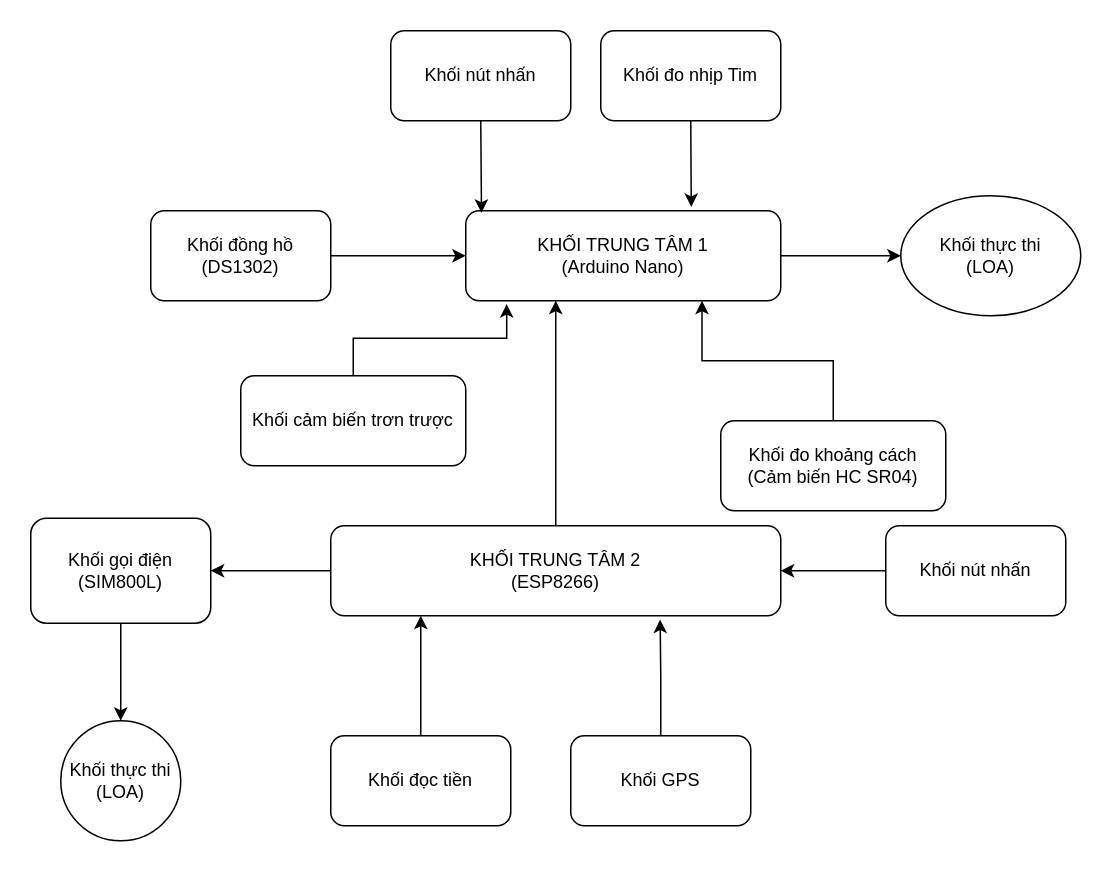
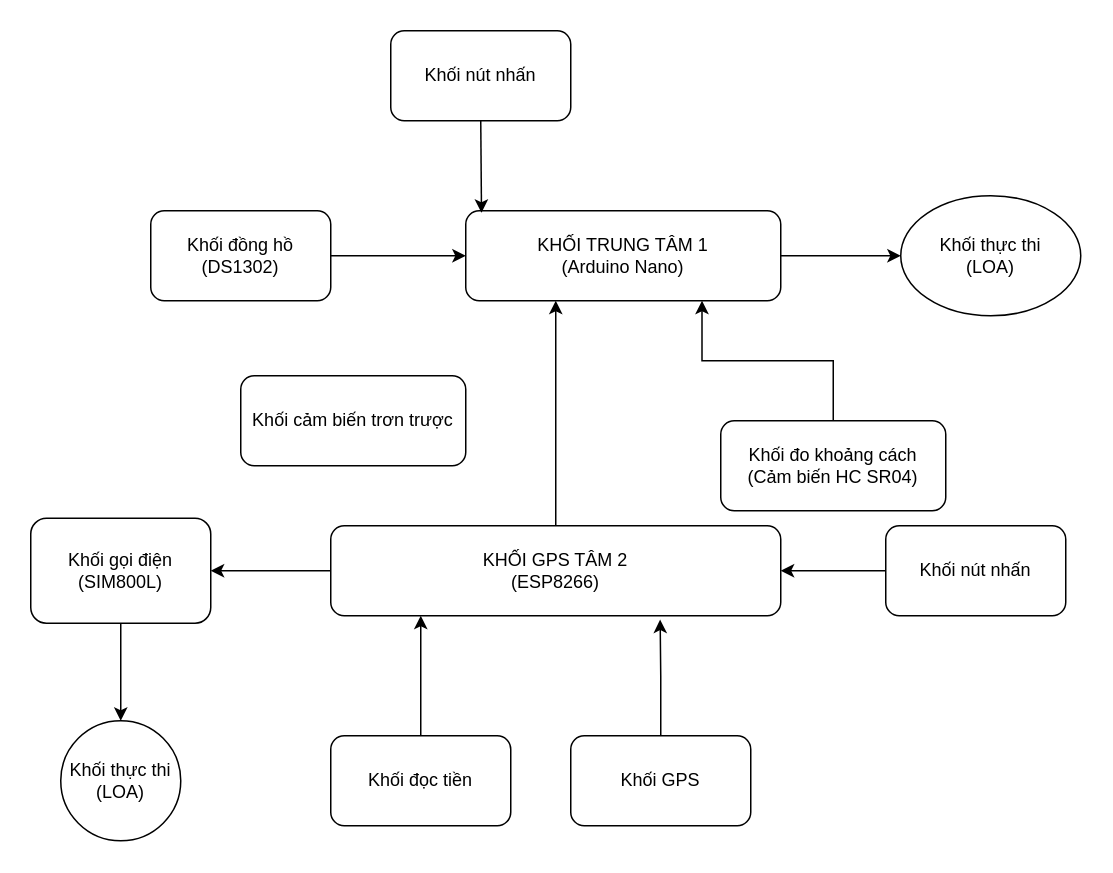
node "Khối đo nhịp Tim": removed
edge "Khối đo nhịp Tim" -> "KHỐI TRUNG TÂM 1 (Arduino Nano)": removed
edge "Khối cảm biến trơn trược" -> "KHỐI TRUNG TÂM 1 (Arduino Nano)": removed
node "KHỐI TRUNG TÂM 2 (ESP8266)": label "KHỐI TRUNG TÂM 2 (ESP8266)" -> "KHỐI GPS TÂM 2 (ESP8266)"
